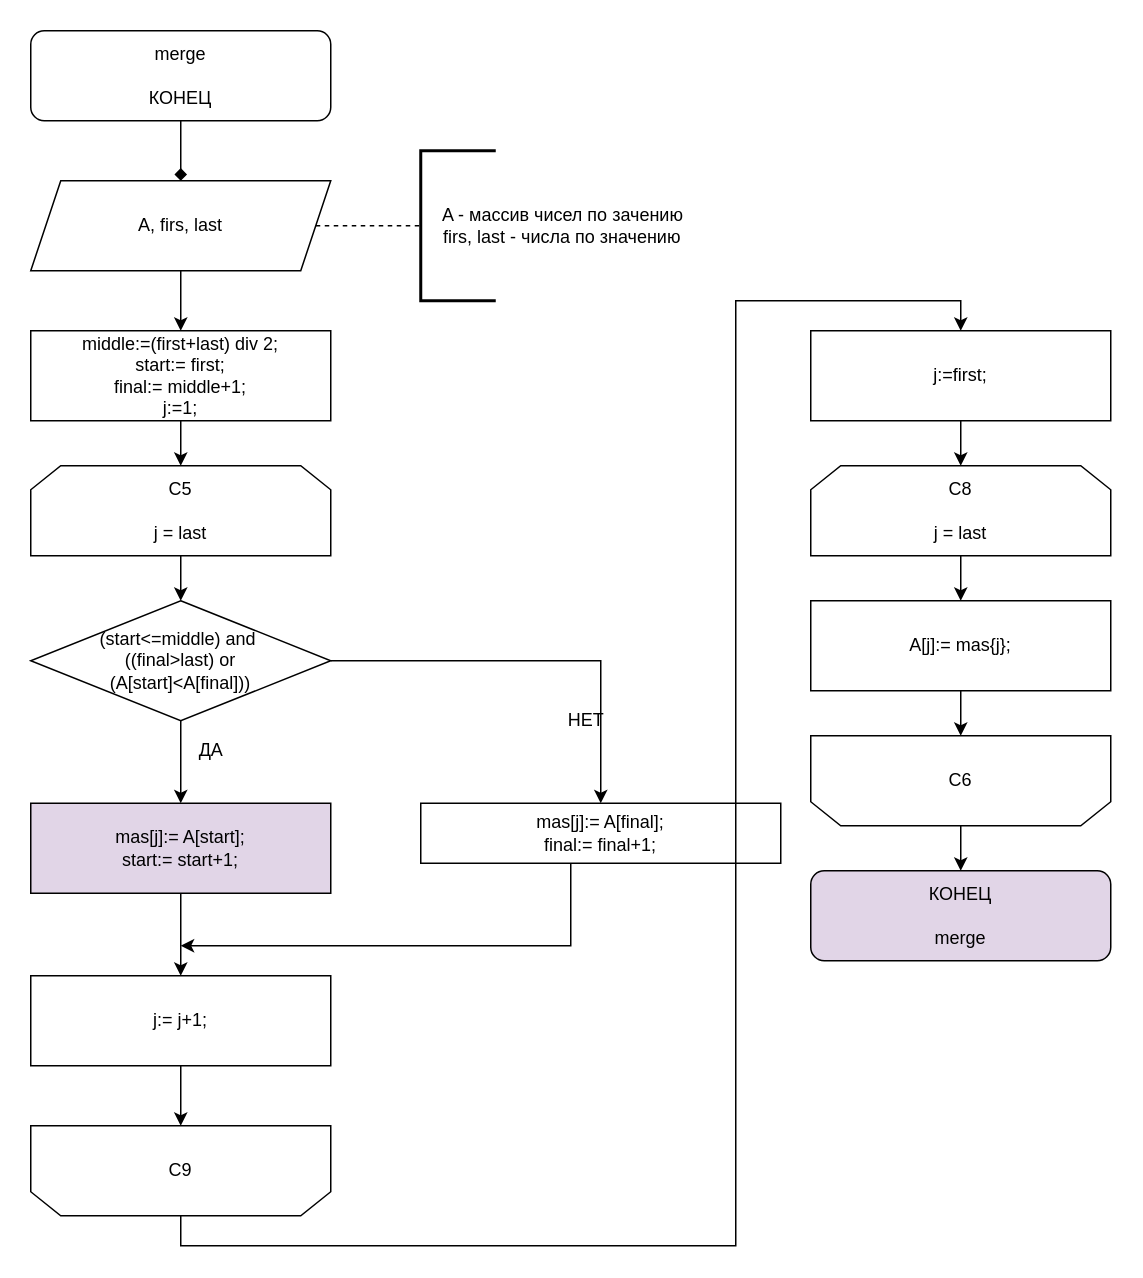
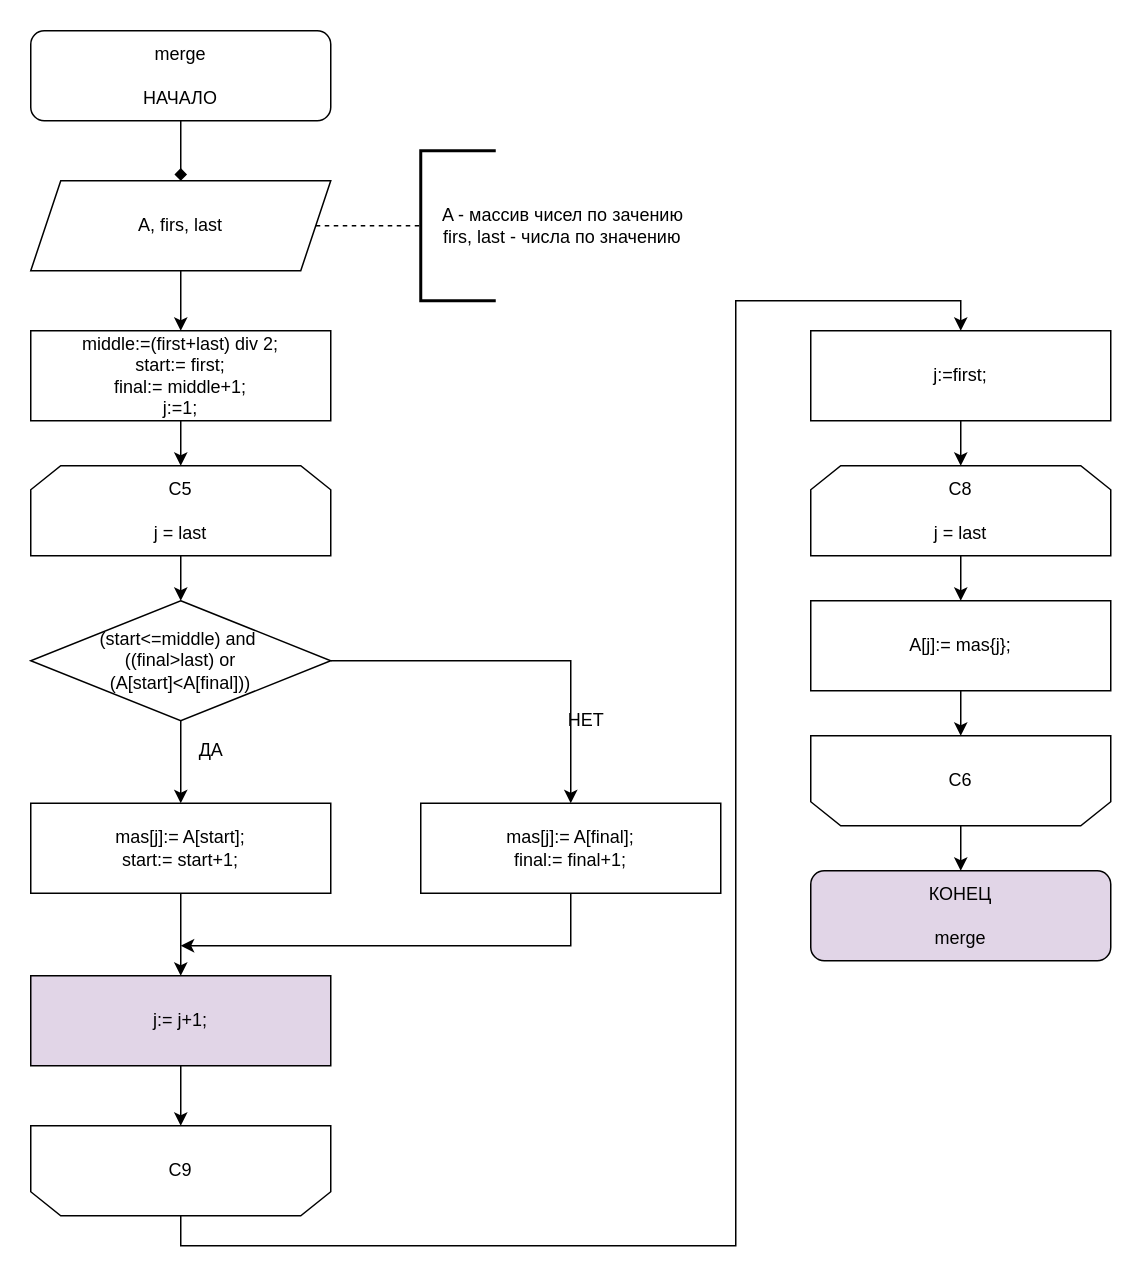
node "merge КОНЕЦ": label "merge КОНЕЦ" -> "merge НАЧАЛО"
node "mas[j]:= A[final]; final:= final+1;": size 360x60 -> 300x90
node "mas[j]:= A[start]; start:= start+1;": fillcolor #e1d5e7 -> #ffffff
node "j:= j+1;": fillcolor #ffffff -> #e1d5e7
